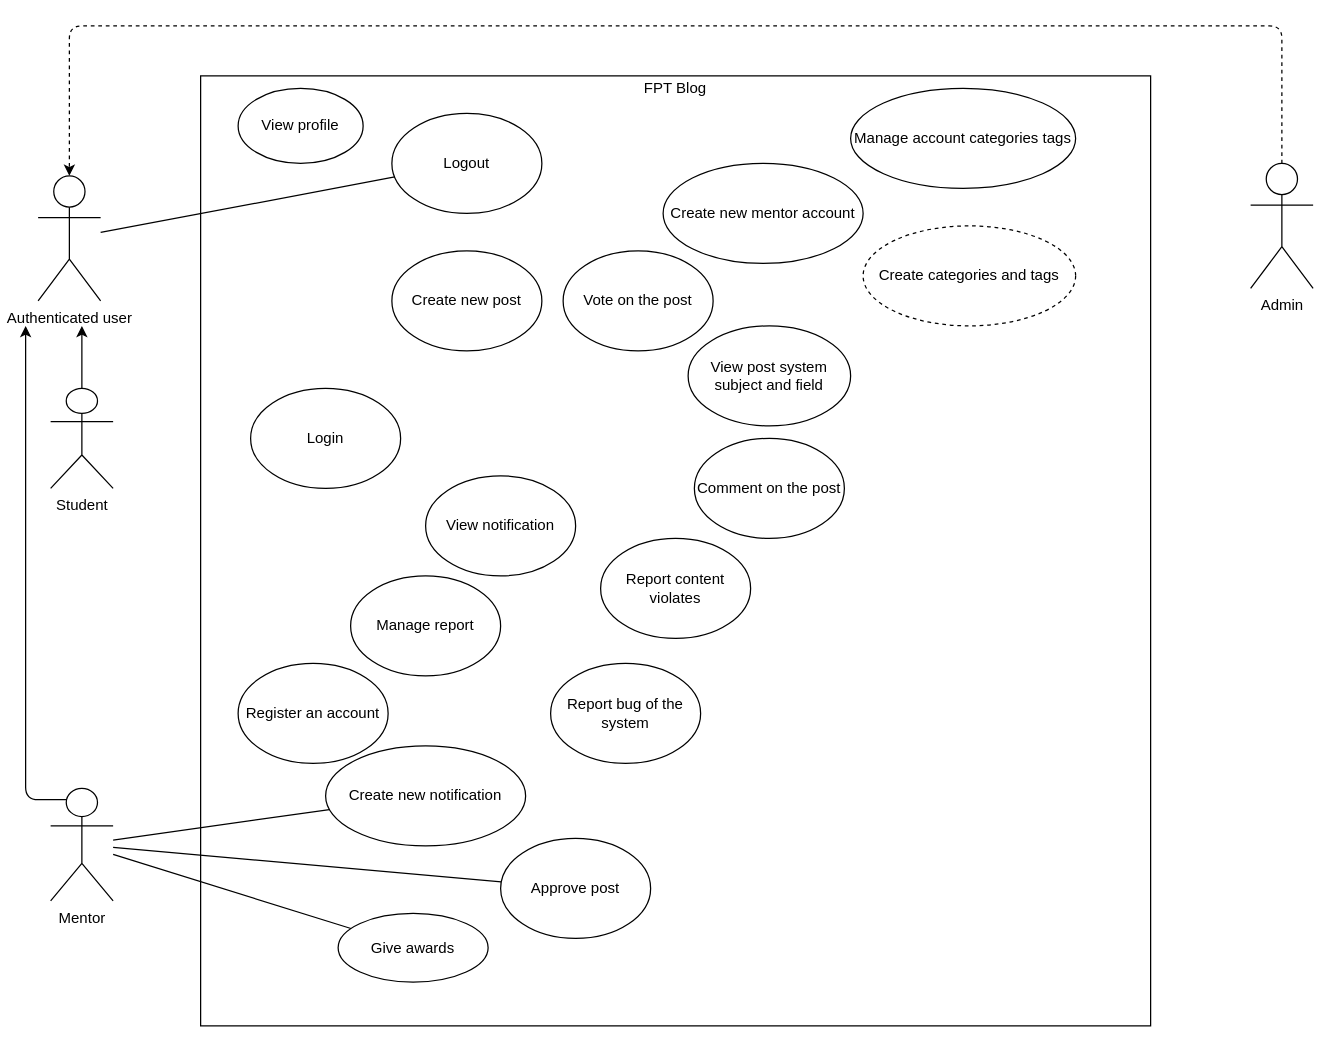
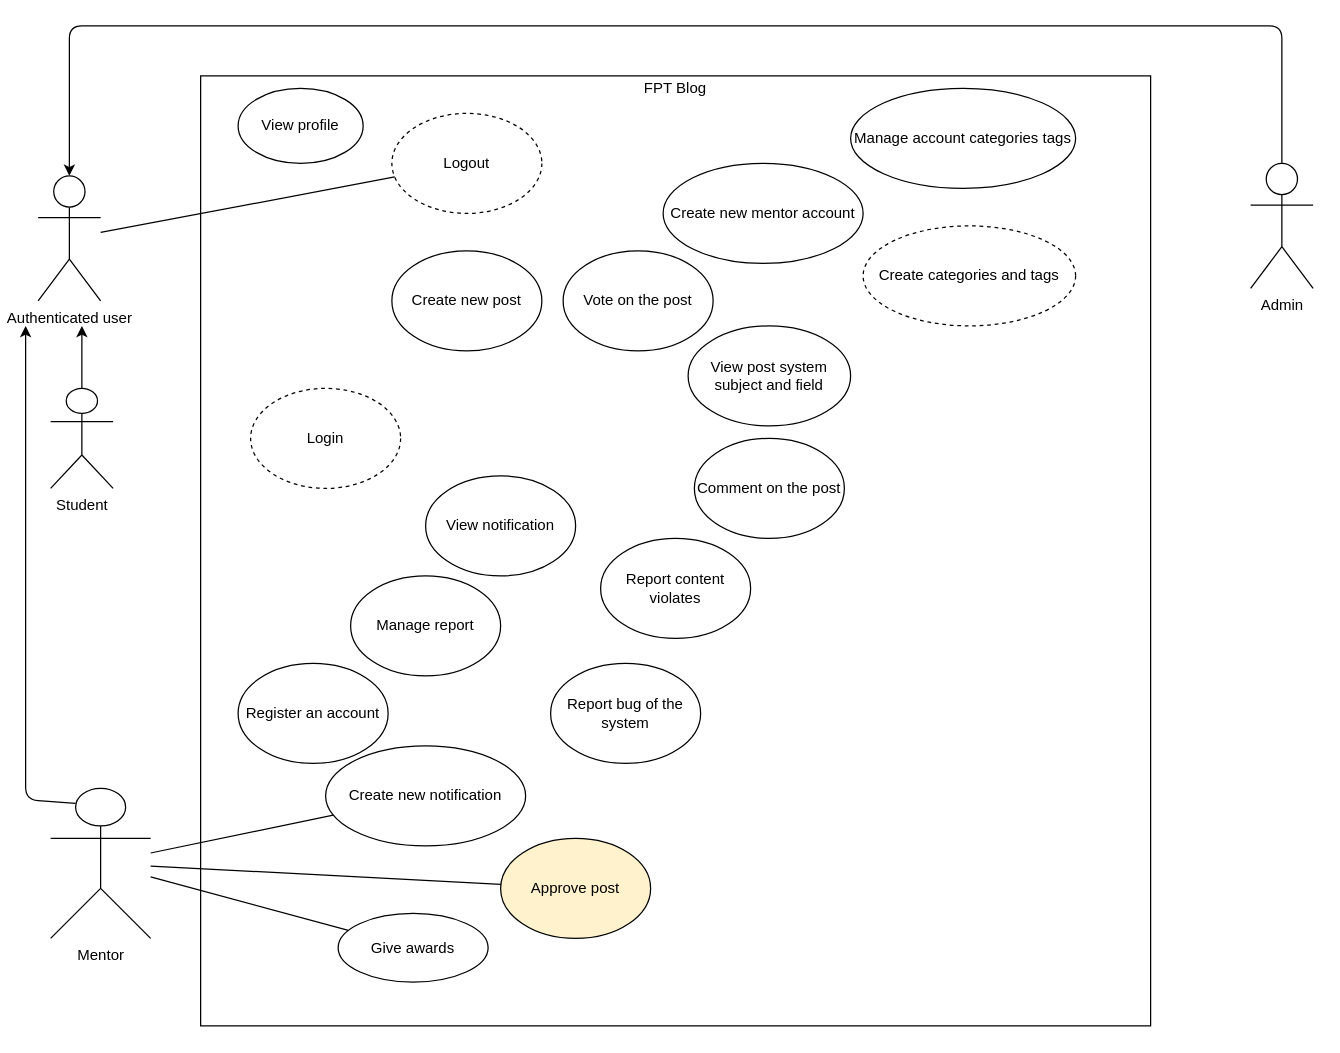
edge "Admin" -> "Authenticated user": style dashed -> solid
node "Logout": style solid -> dashed
node "Login": style solid -> dashed
node "Mentor": size 63x113 -> 100x150
node "Approve post": fillcolor #ffffff -> #fff2cc
